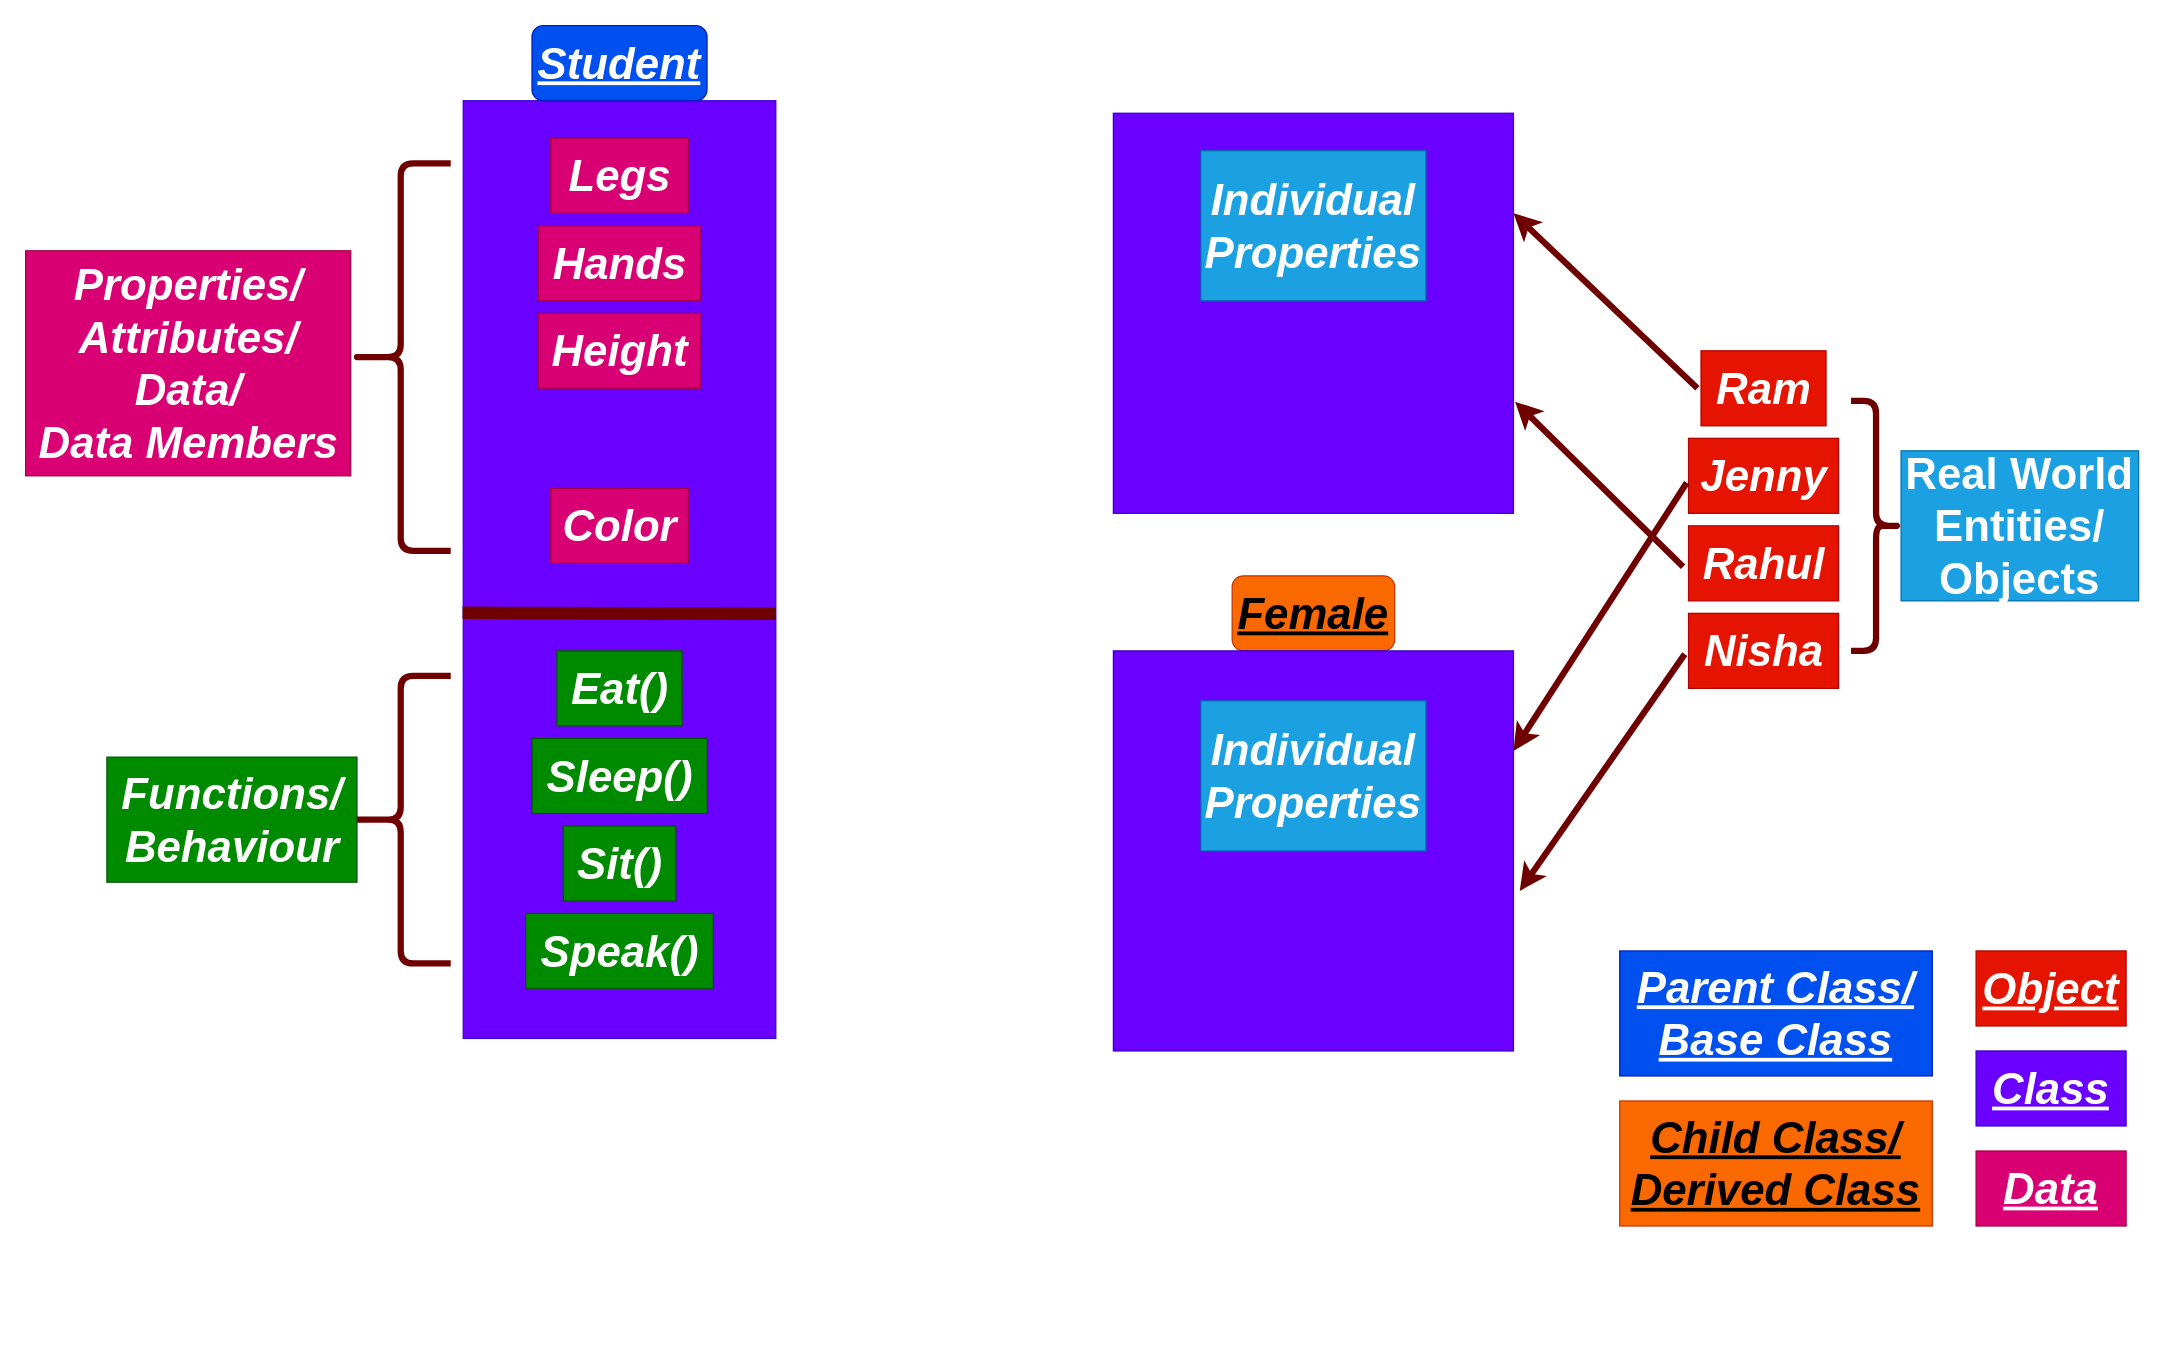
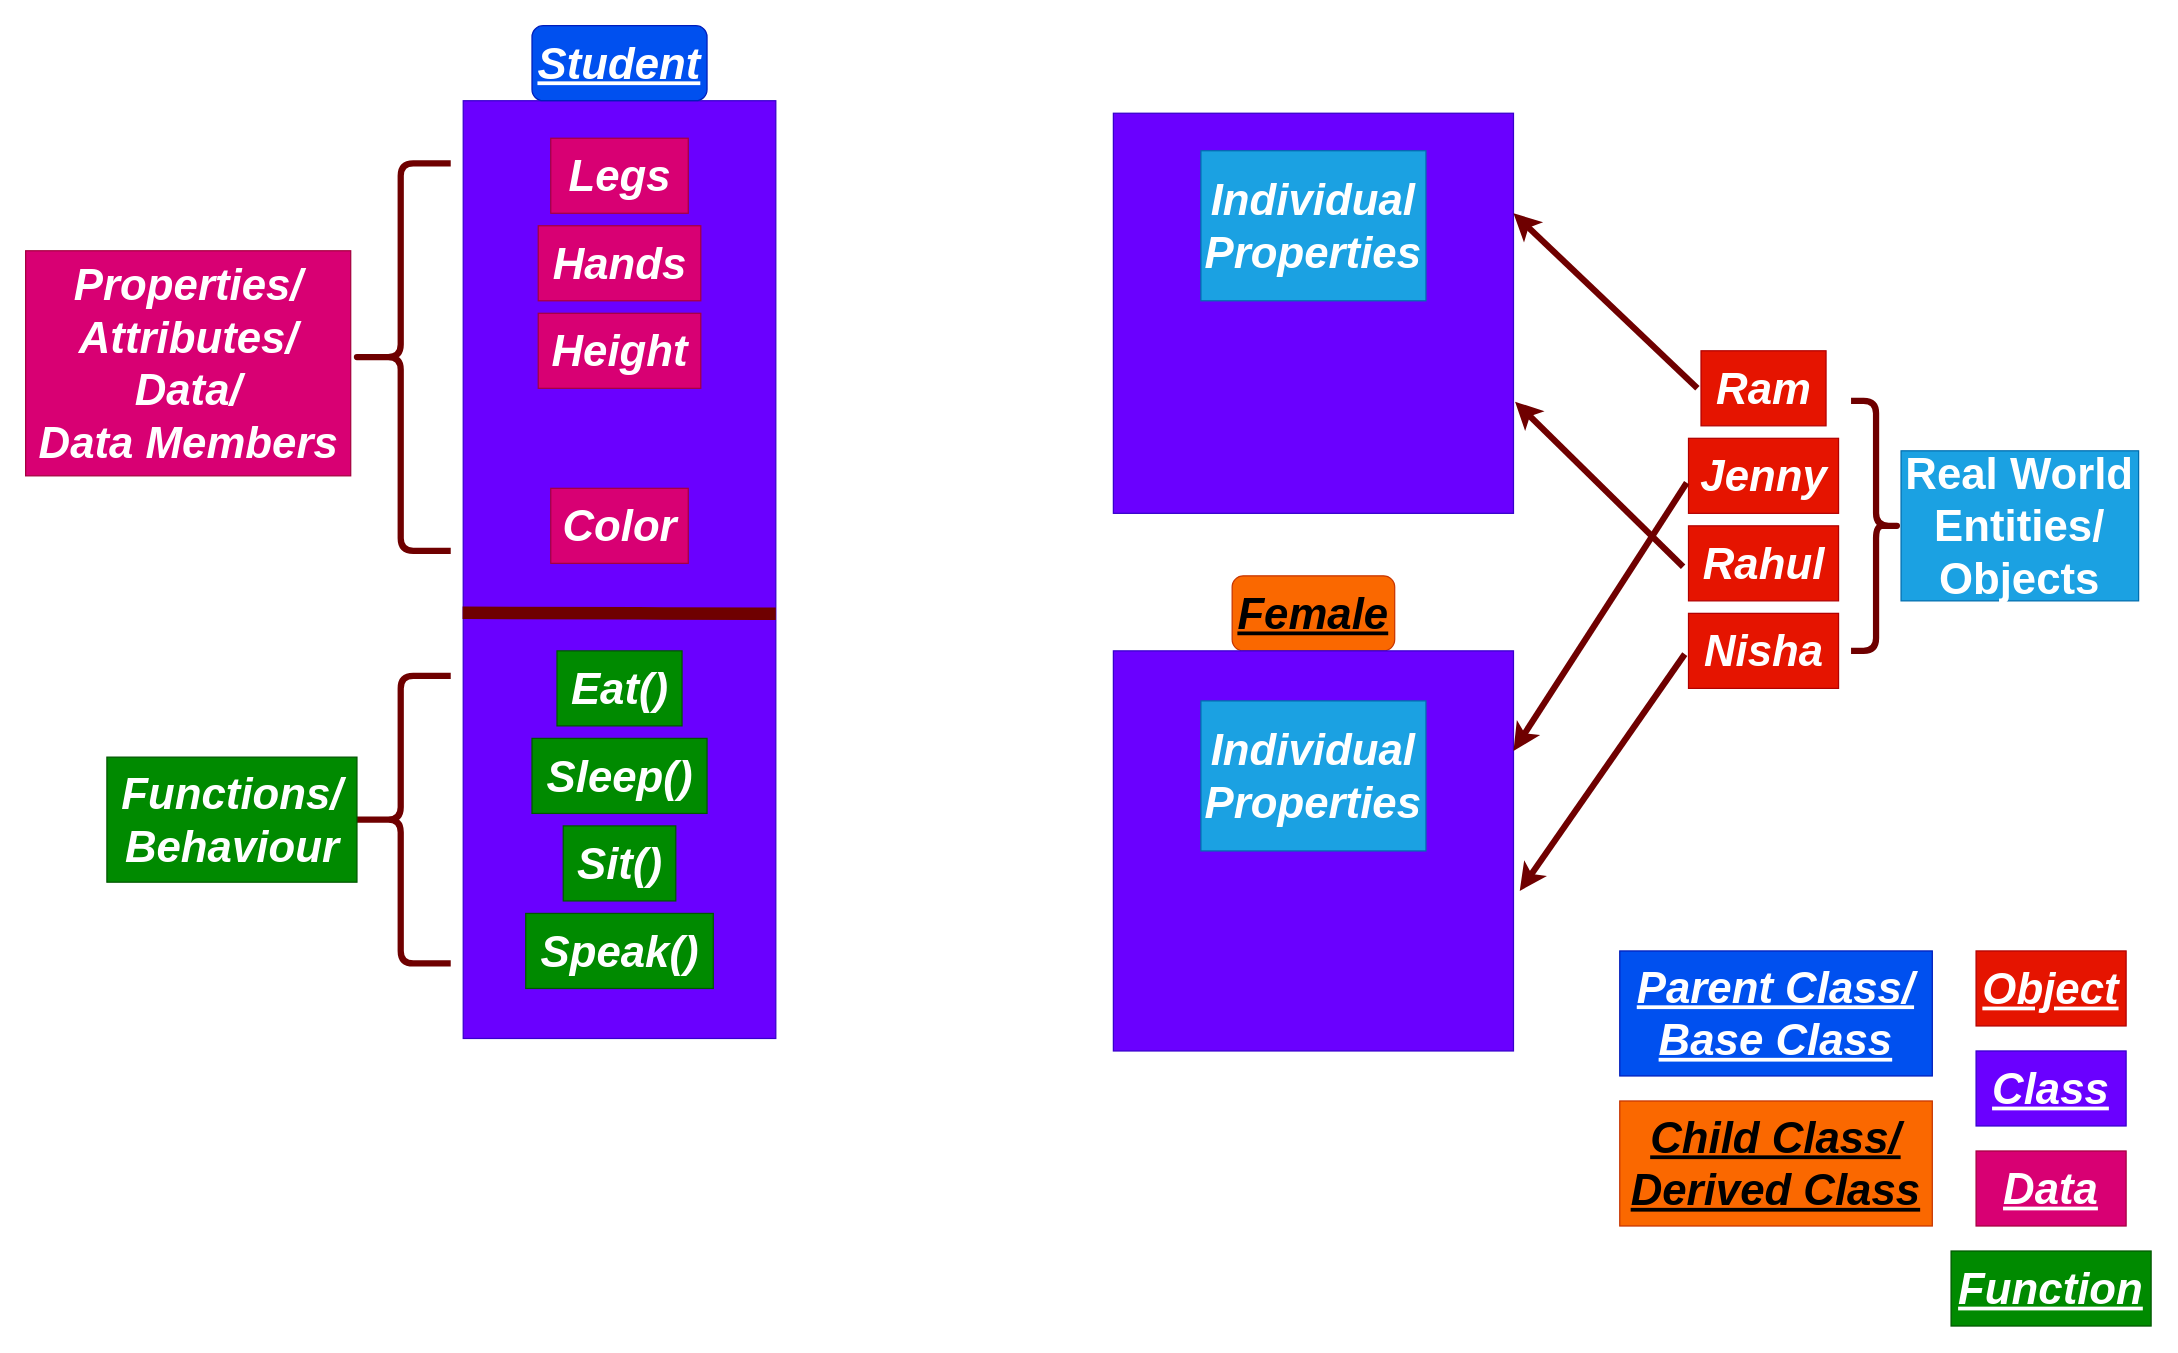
node "Function": added
